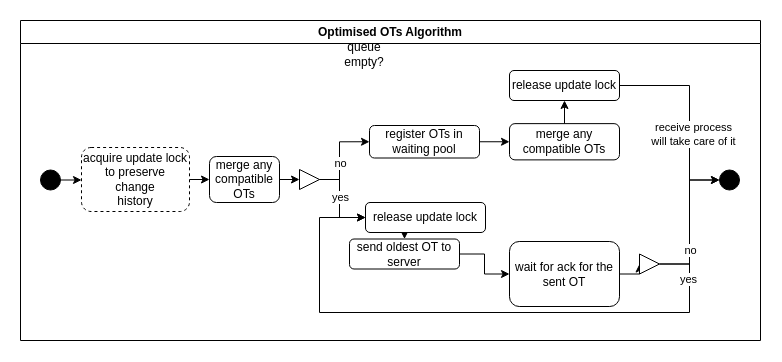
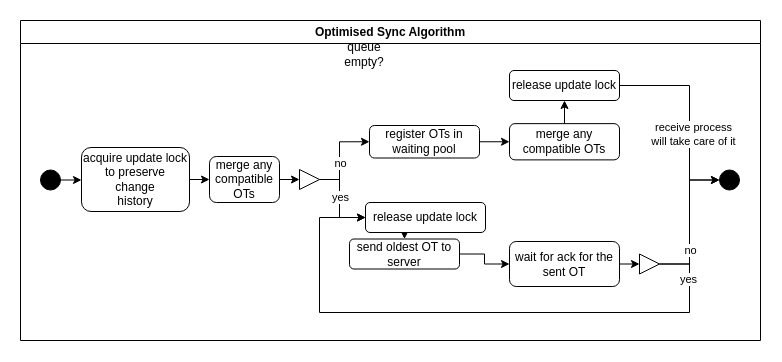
node "Optimised OTs Algorithm": label "Optimised OTs Algorithm" -> "Optimised Sync Algorithm"
node "acquire update lock to preserve change history": style dashed -> solid
node "wait for ack for the sent OT": size 110x65 -> 110x45
